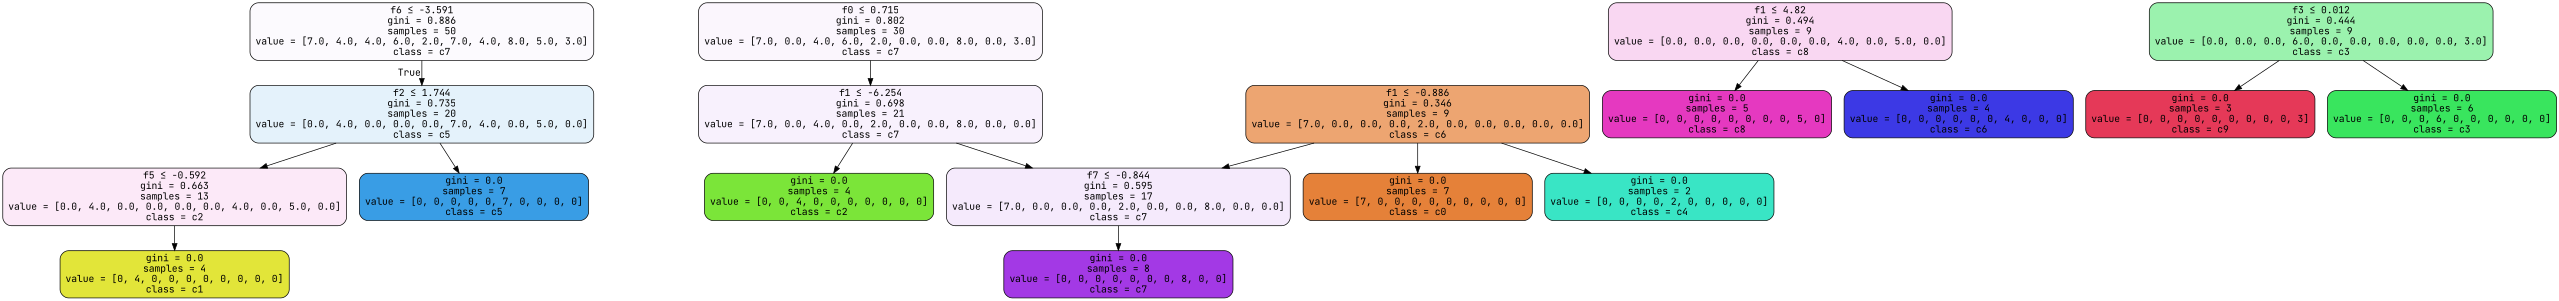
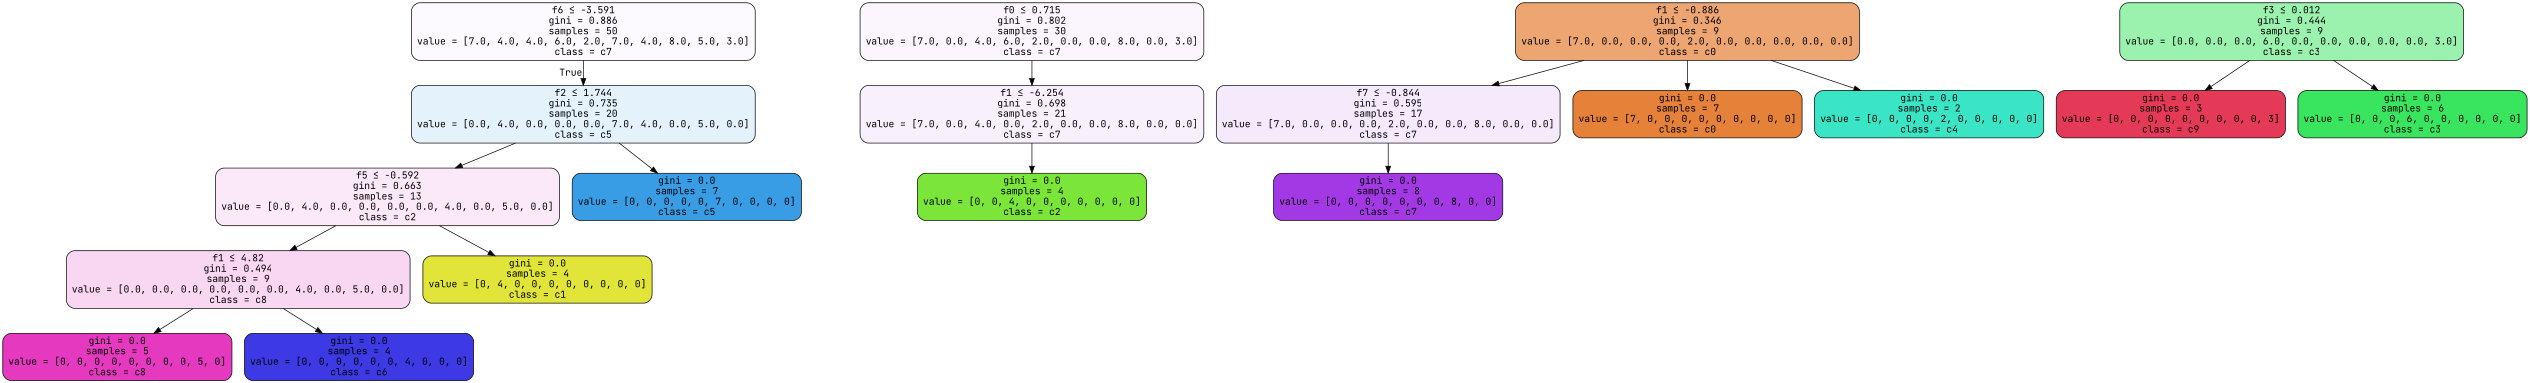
node "f1 ≤ -0.886": text "class = c6" -> "class = c0"
edge "f1 ≤ -6.254" -> "f7 ≤ -0.844": removed
edge "f5 ≤ -0.592" -> "f1 ≤ 4.82": added
